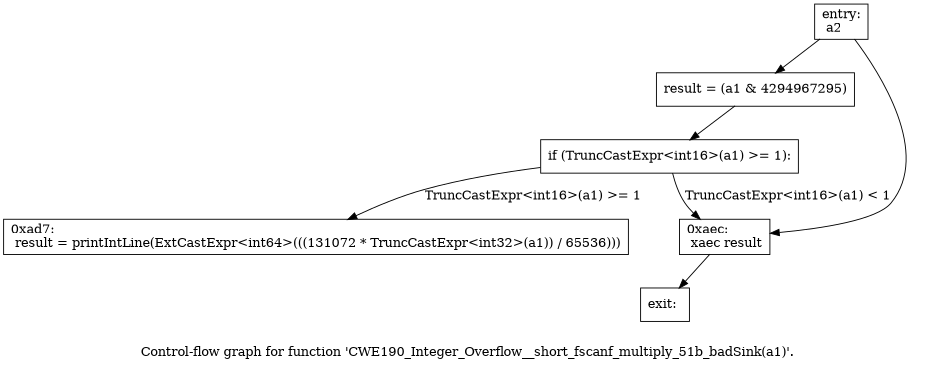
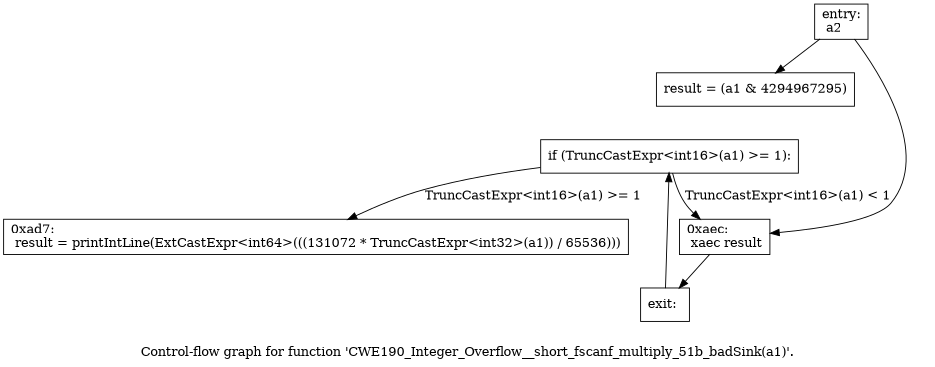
edge "result = (a1 & 4294967295)" -> "if (TruncCastExpr<int16>(a1) >= 1):": now "exit:" -> "if (TruncCastExpr<int16>(a1) >= 1):"
